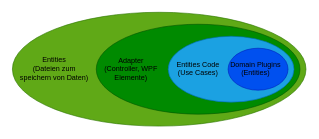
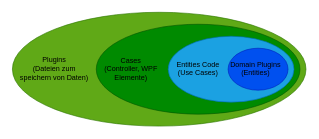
node "Entities (Dateien zum speichern von Daten)": label "Entities (Dateien zum speichern von Daten)" -> "Plugins (Dateien zum speichern von Daten)"
node "Adapter (Controller, WPF Elemente)": label "Adapter (Controller, WPF Elemente)" -> "Cases (Controller, WPF Elemente)"
